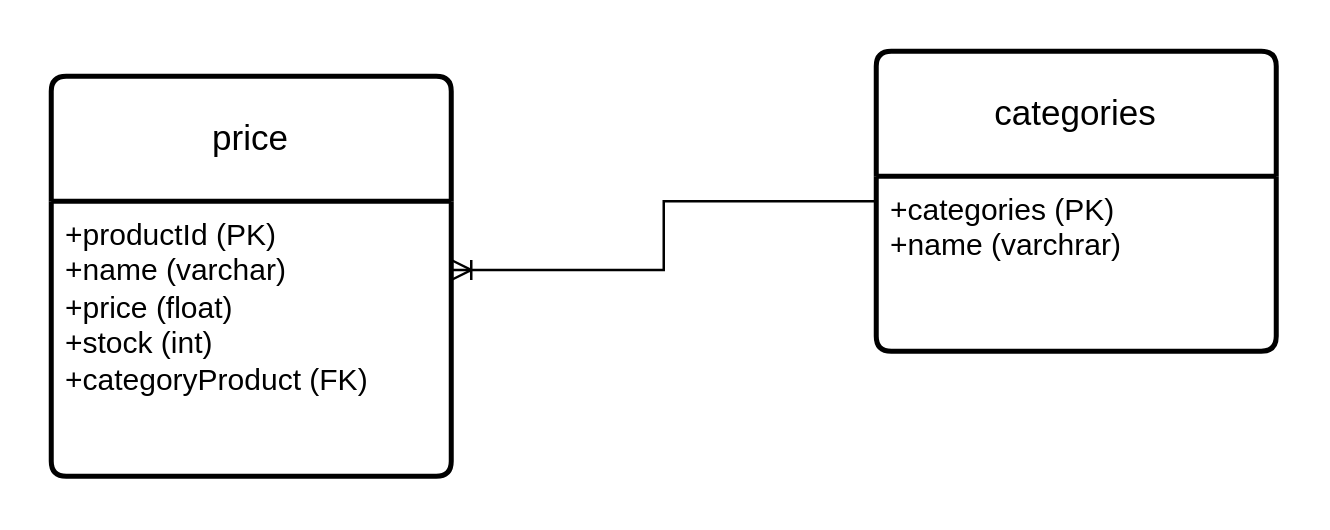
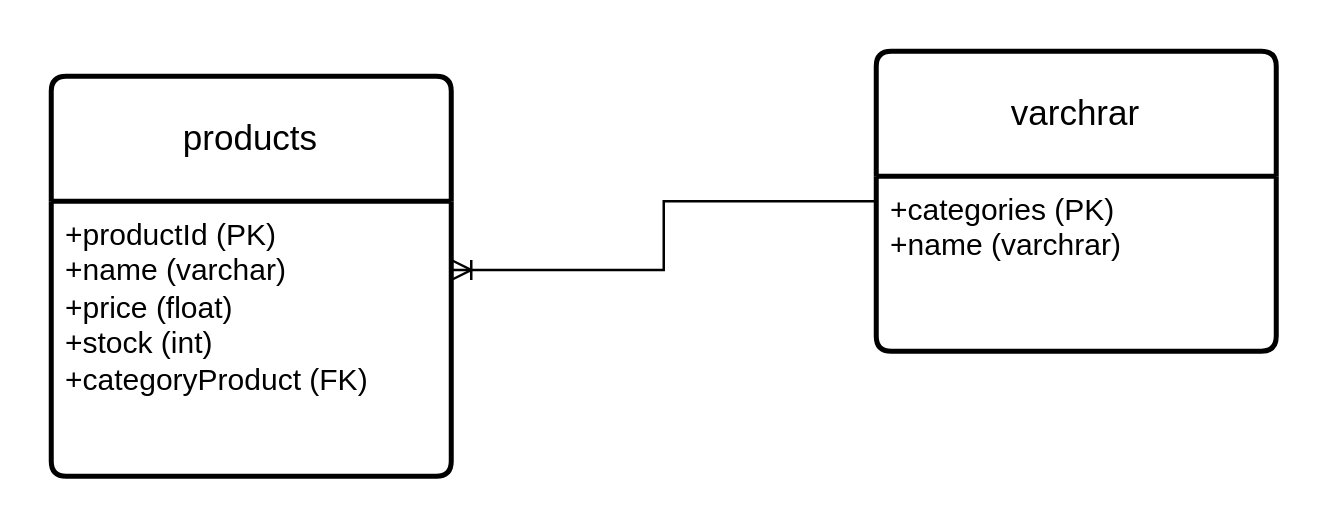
node "categories": label "categories" -> "varchrar"
node "price": label "price" -> "products"
